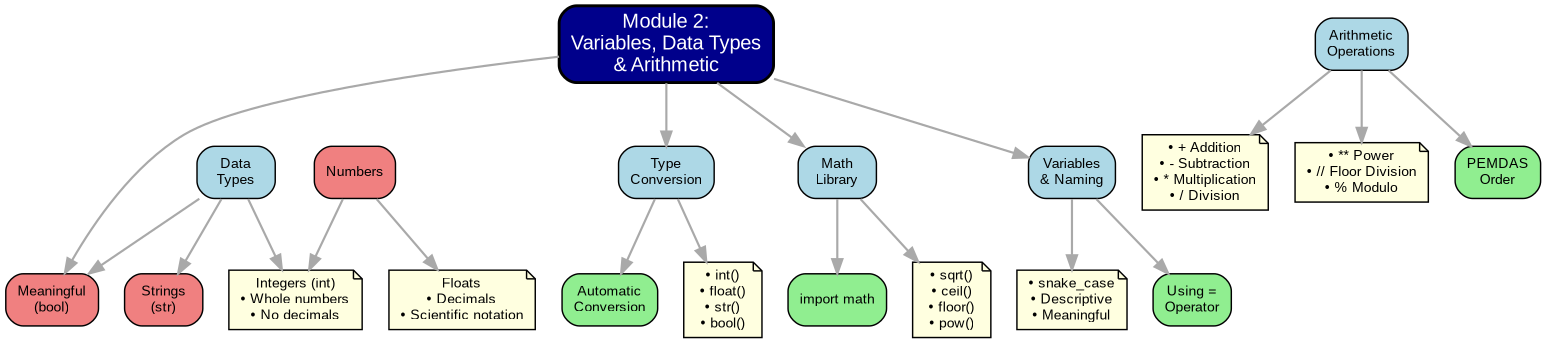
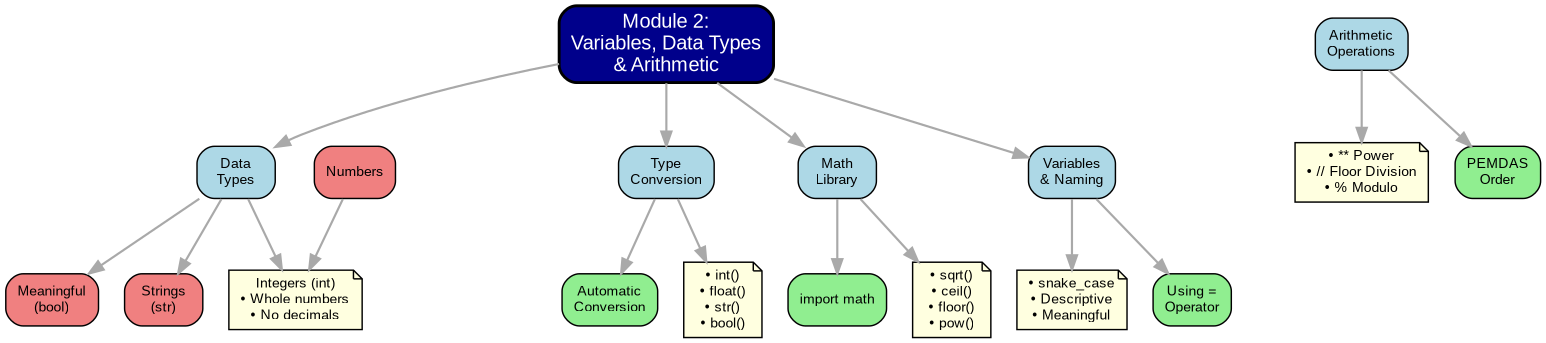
edge "Module 2: Variables, Data Types & Arithmetic" -> "Meaningful (bool)": now "Module 2: Variables, Data Types & Arithmetic" -> "Data Types"
node "• + Addition • - Subtraction • * Multiplication • / Division": removed
node "Floats • Decimals • Scientific notation": removed
